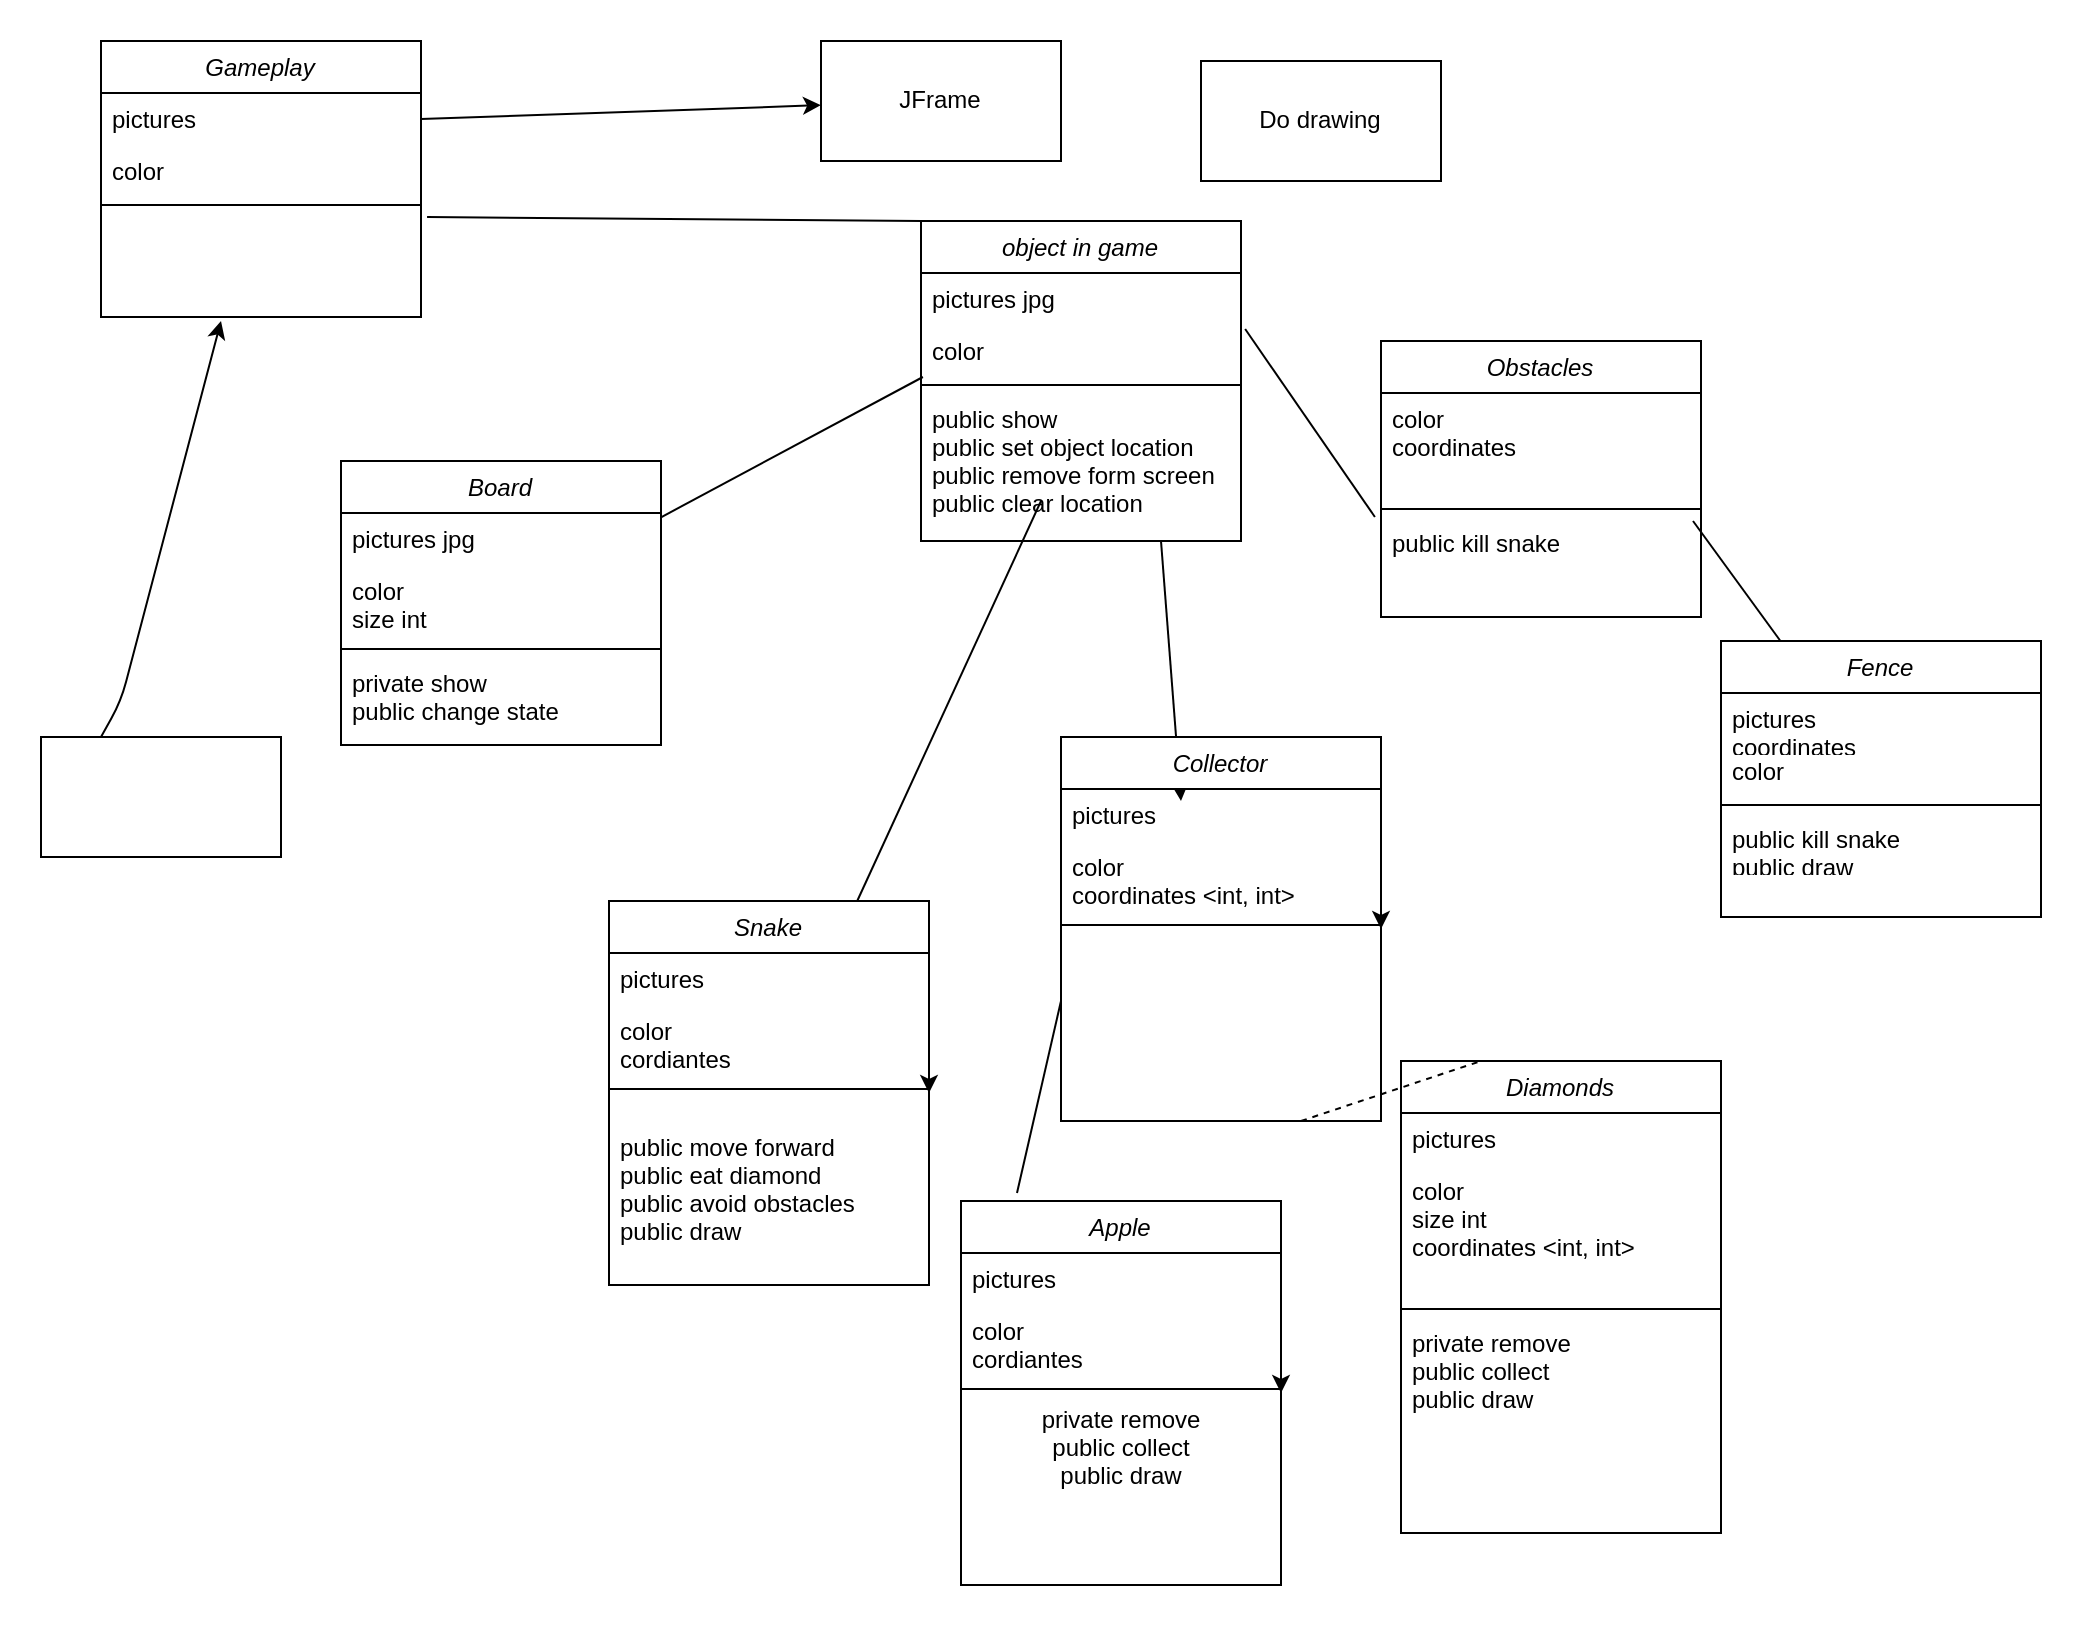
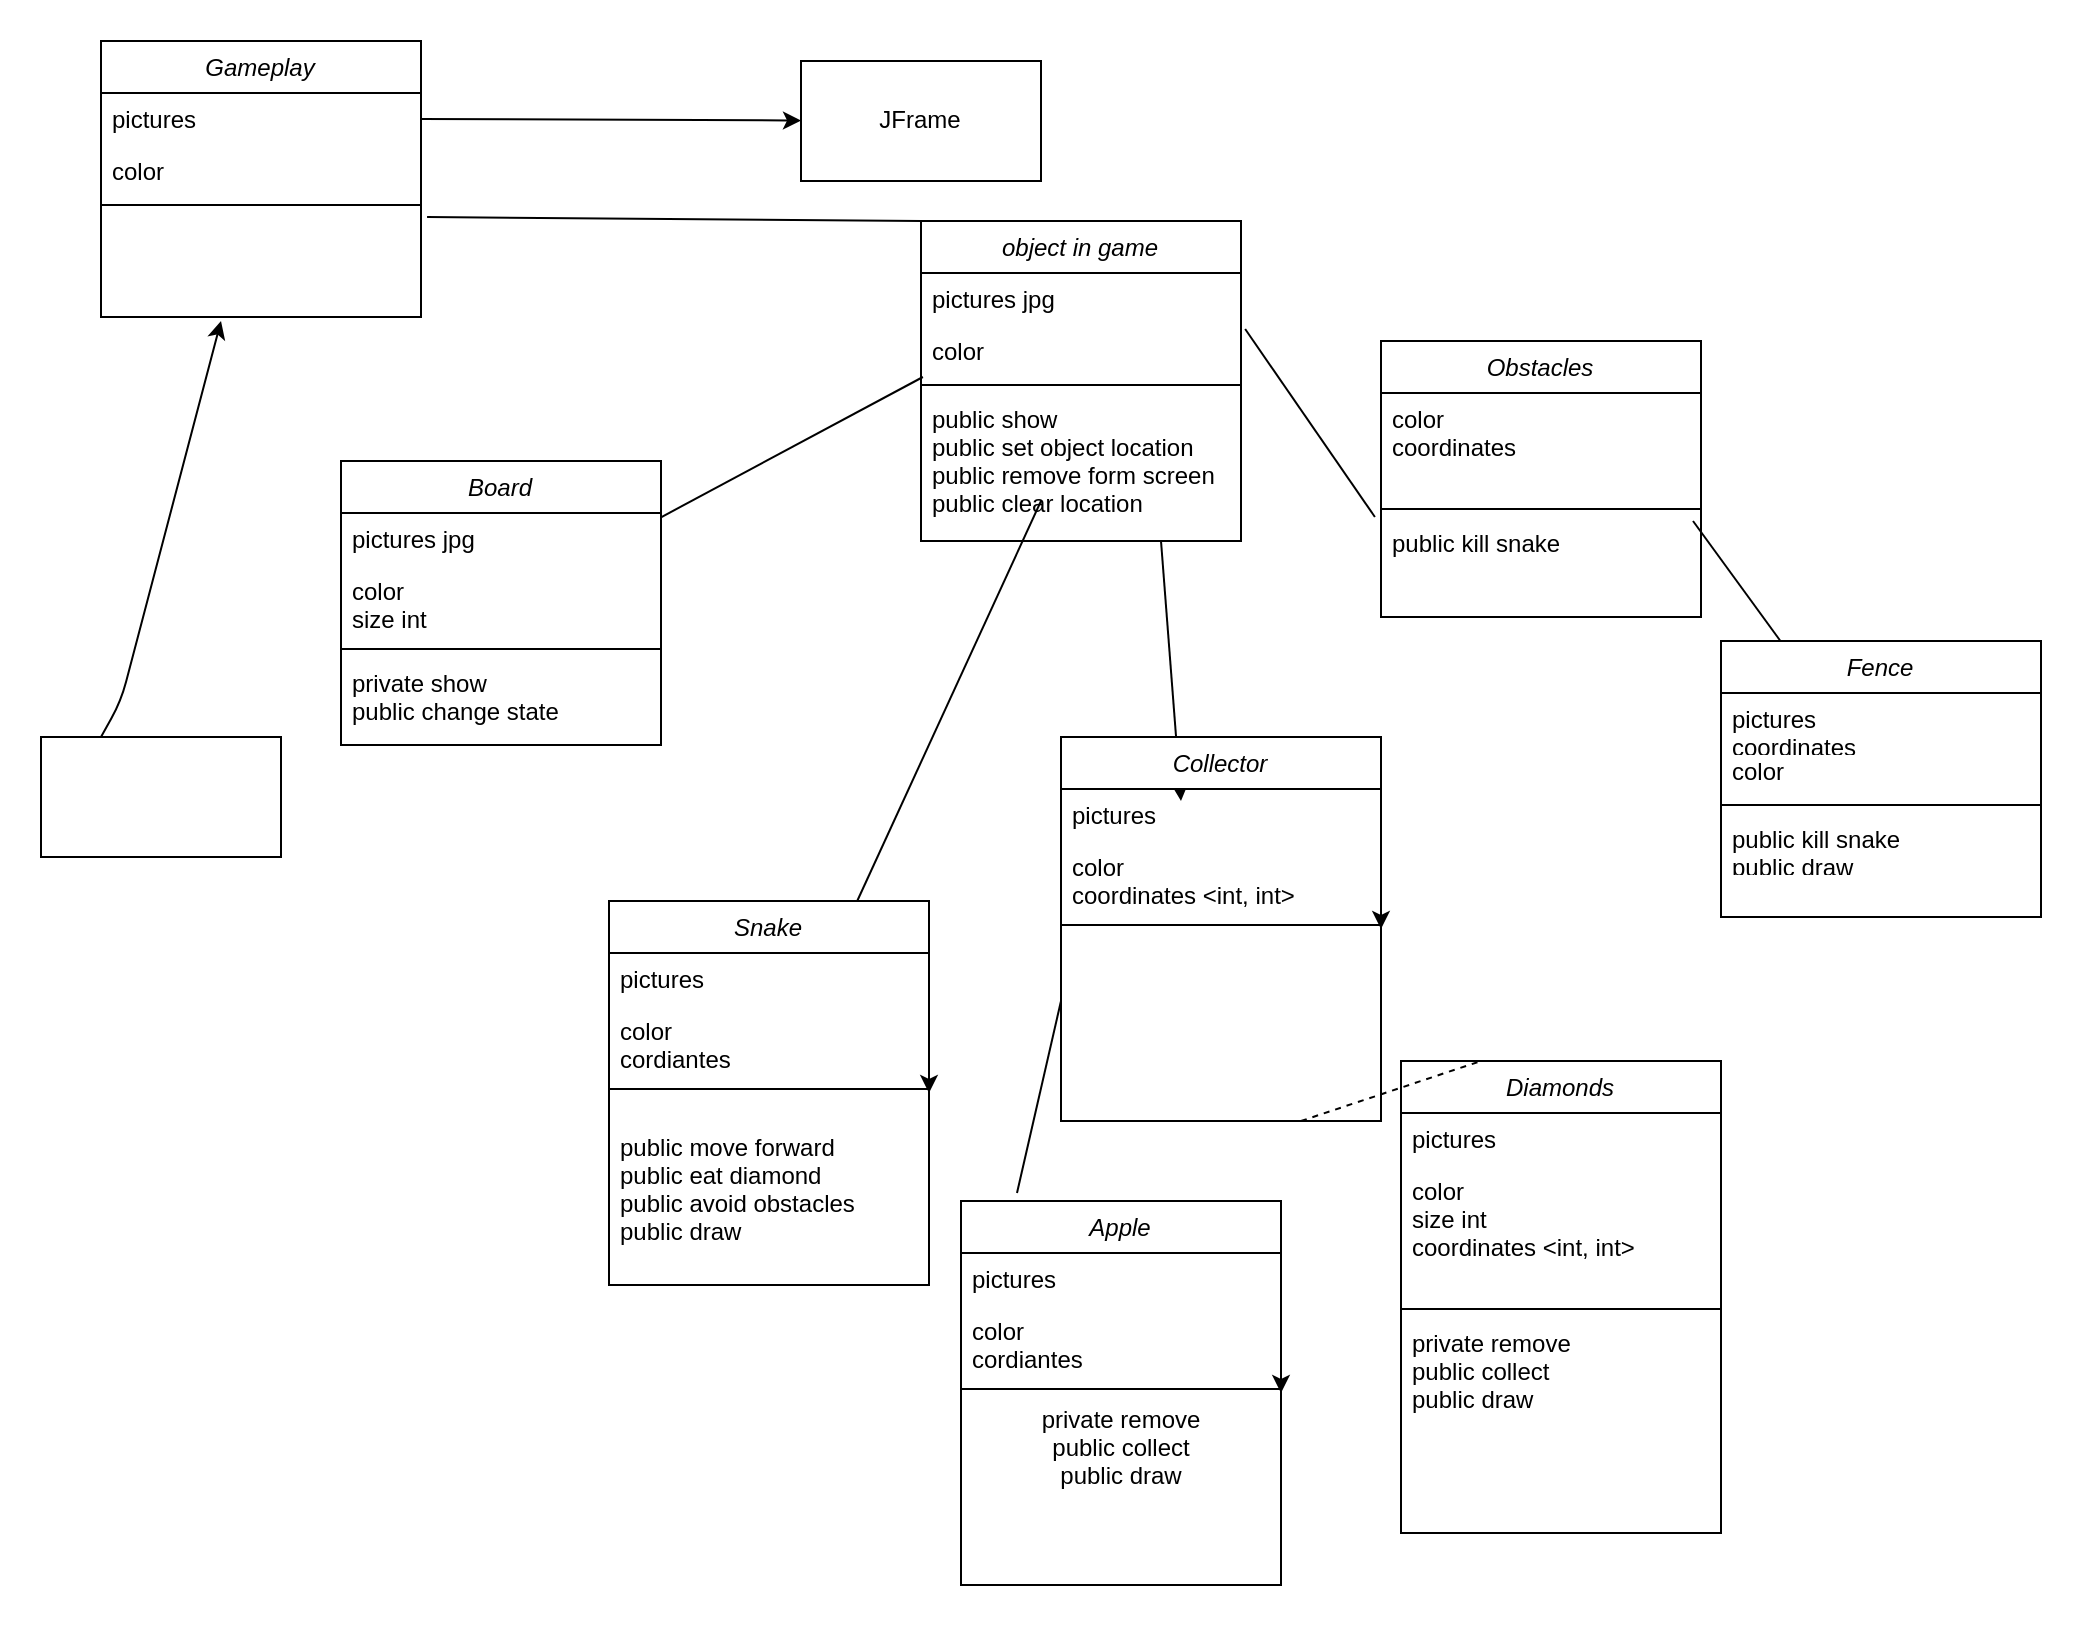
node "JFrame": moved (941, 101) -> (921, 121)
node "Do drawing": removed
